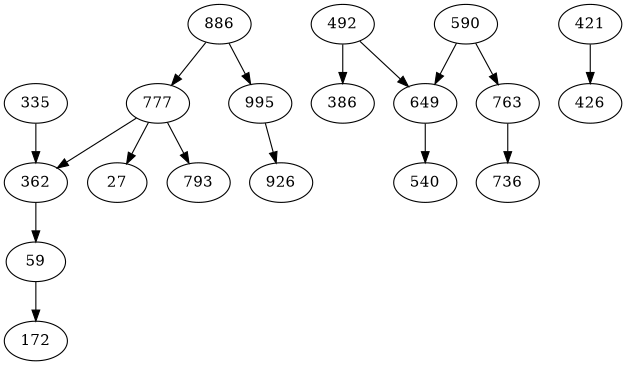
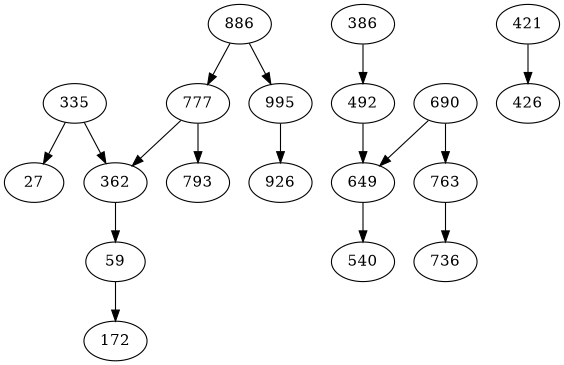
node "590": label "590" -> "690"
edge "492" -> "386": reversed
edge "777" -> "27": now "335" -> "27"
